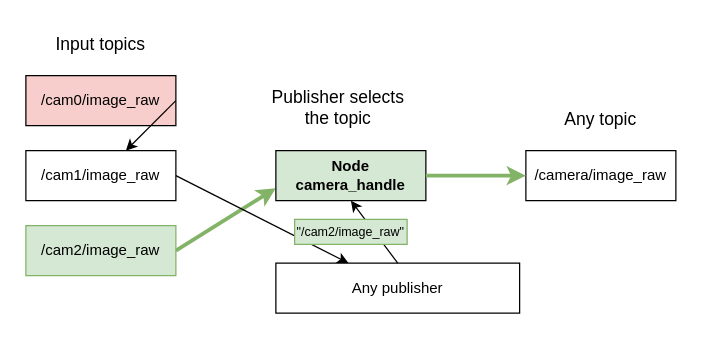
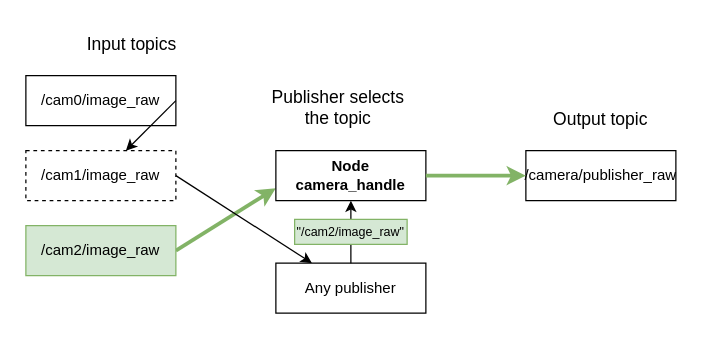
node "Input topics": moved (101, 44) -> (132, 44)
node "/cam0/image_raw": fillcolor #f8cecc -> #ffffff
node "Any topic": label "Any topic" -> "Output topic"
node "/cam1/image_raw": style solid -> dashed
node "Node camera_handle": fillcolor #d5e8d4 -> #ffffff
node "/camera/image_raw": label "/camera/image_raw" -> "/camera/publisher_raw"
node "Any publisher": size 244x50 -> 150x50
